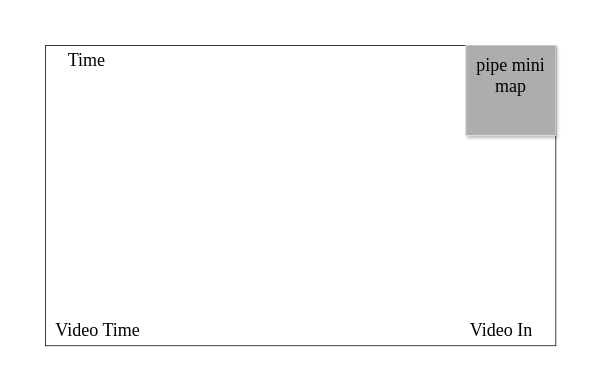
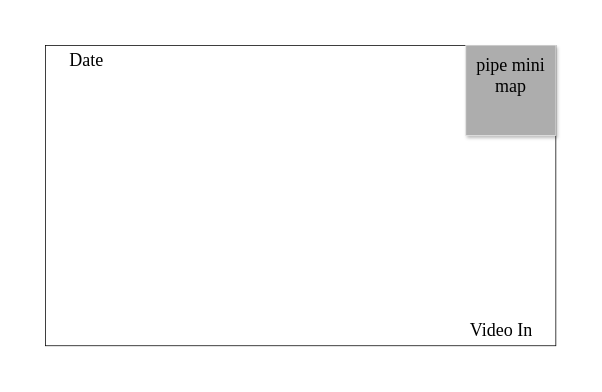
node "Time": label "Time" -> "Date"
node "Video Time": removed
